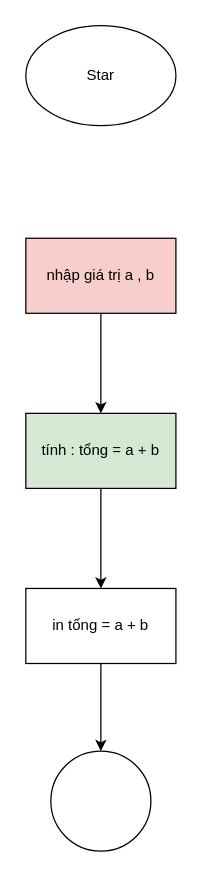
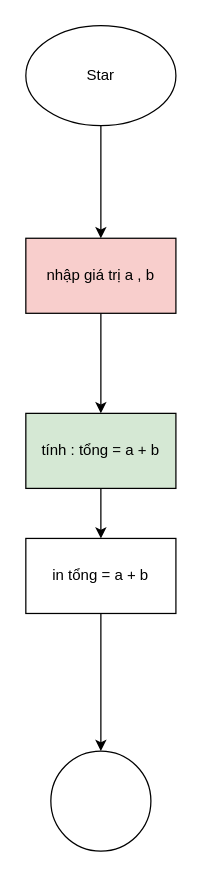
edge "Star" -> "nhập giá trị a , b": added
node "in tổng = a + b": moved (101, 626) -> (101, 576)
